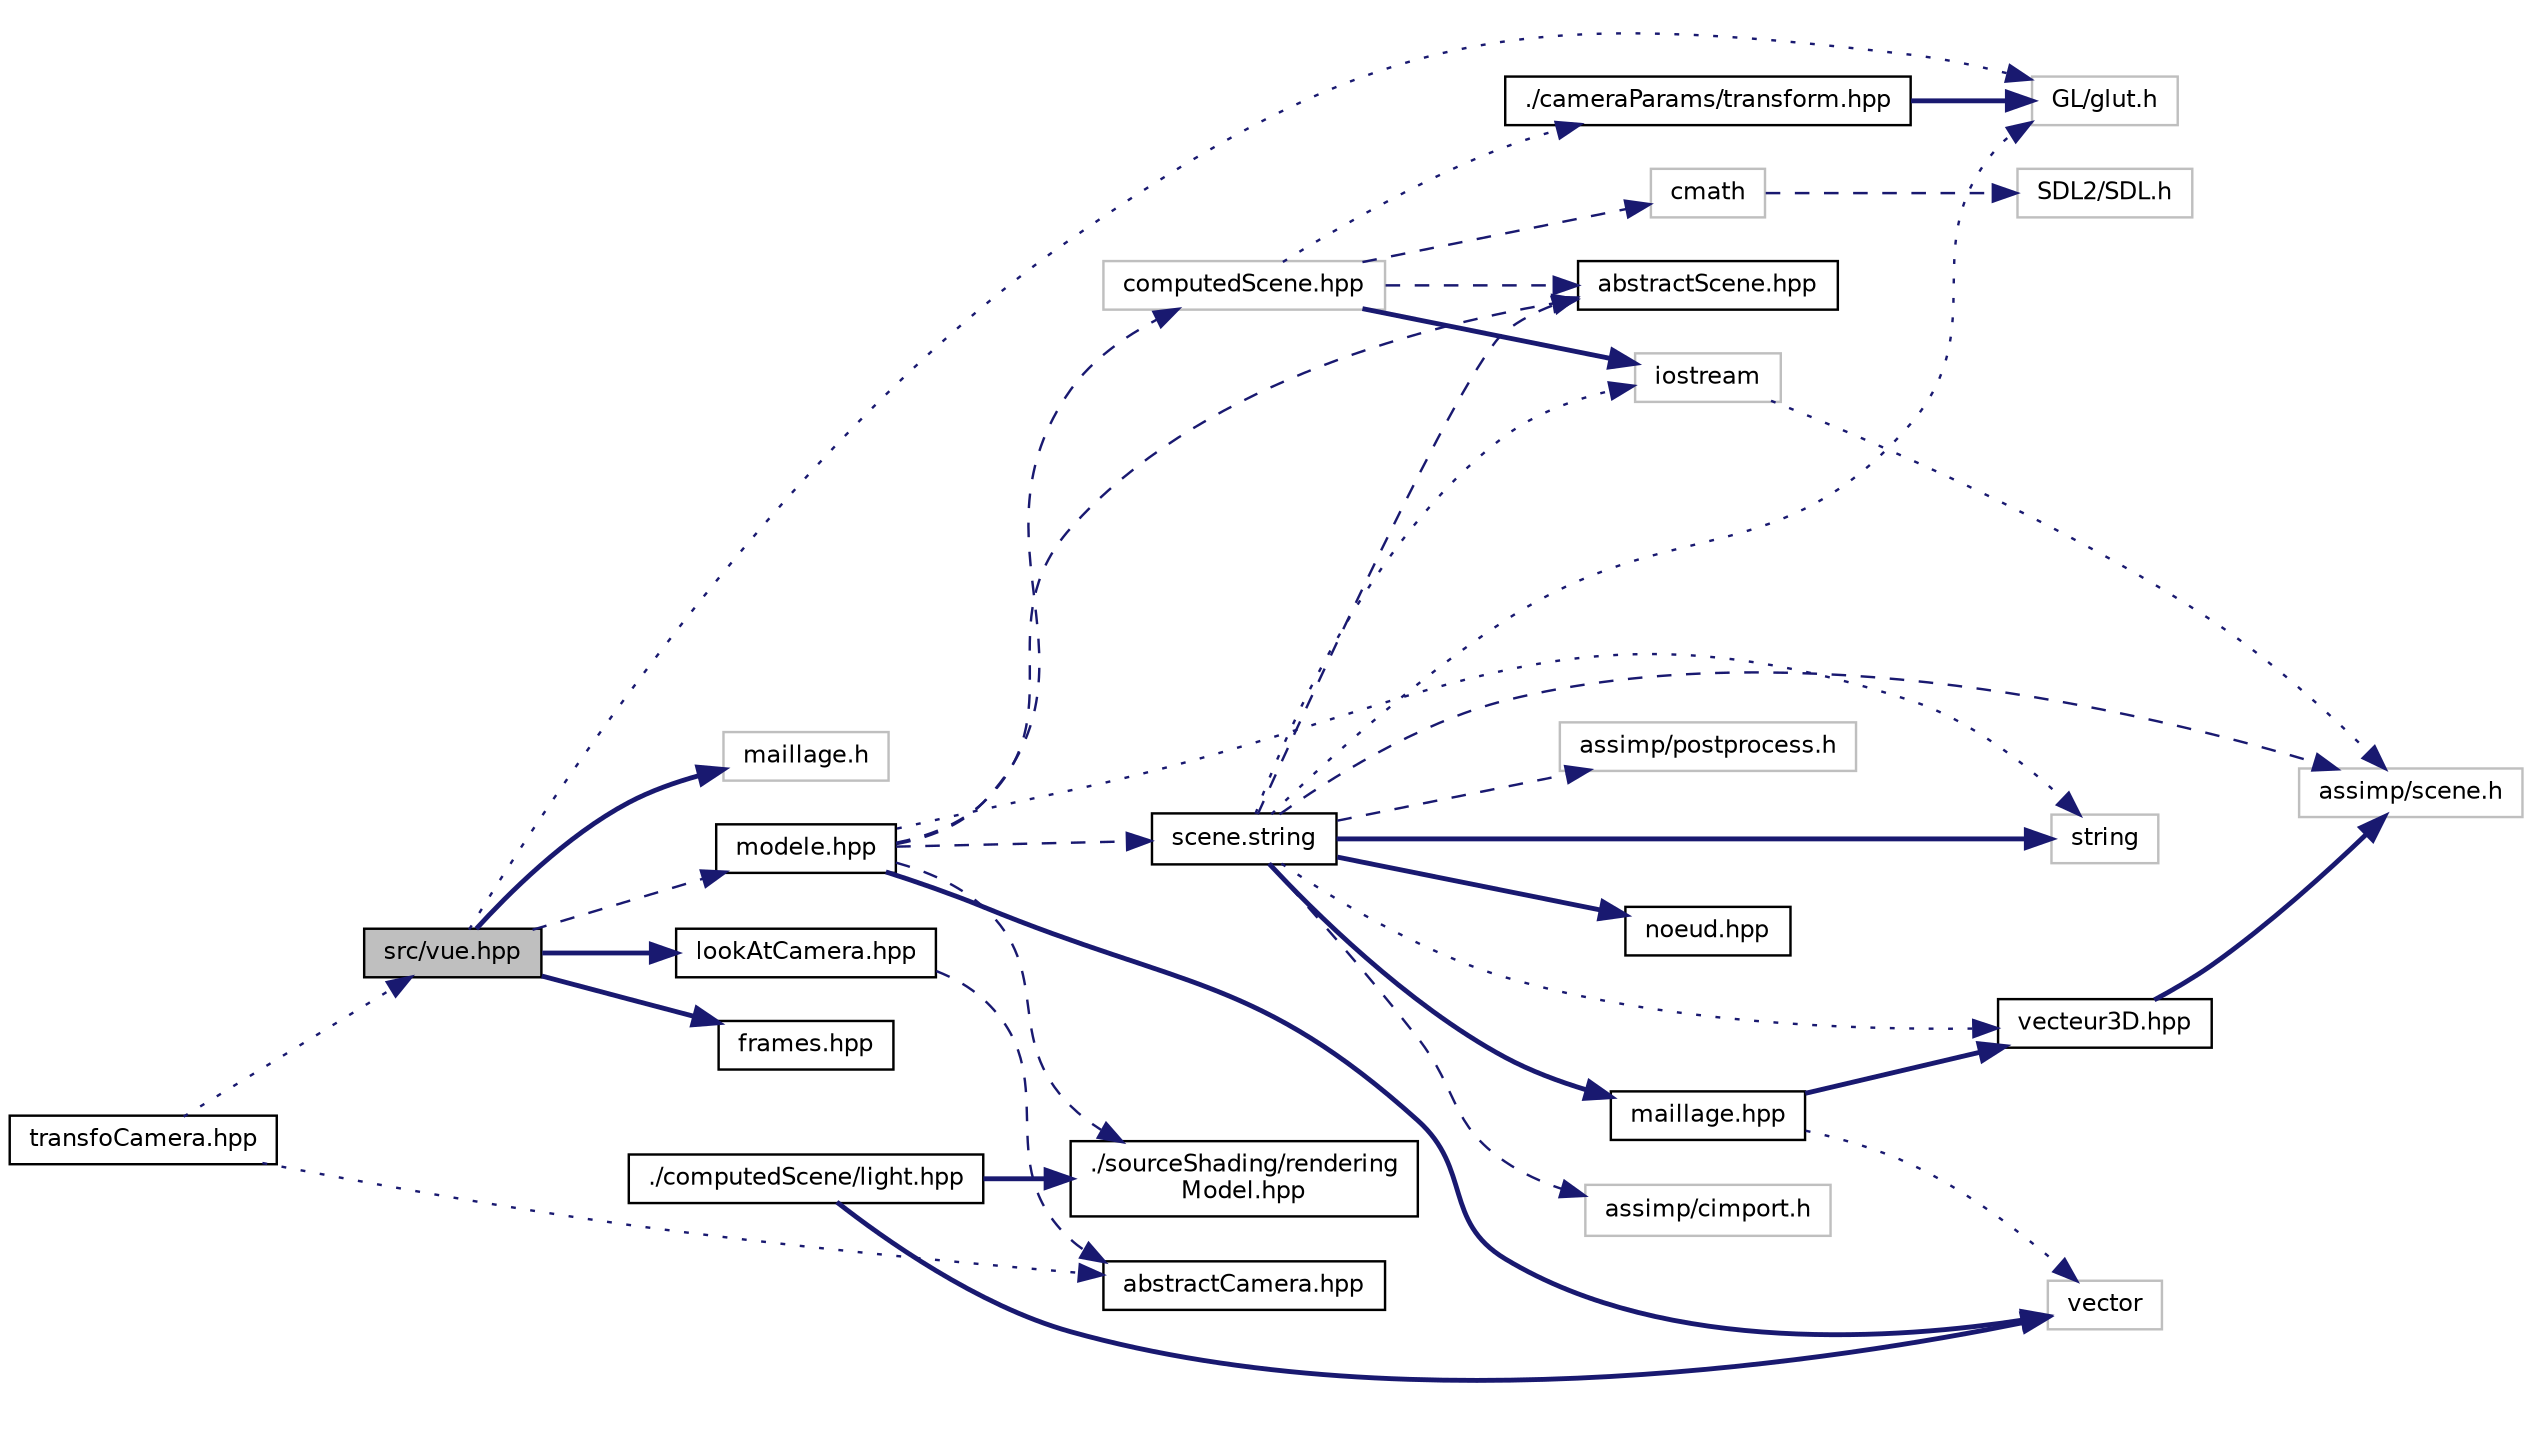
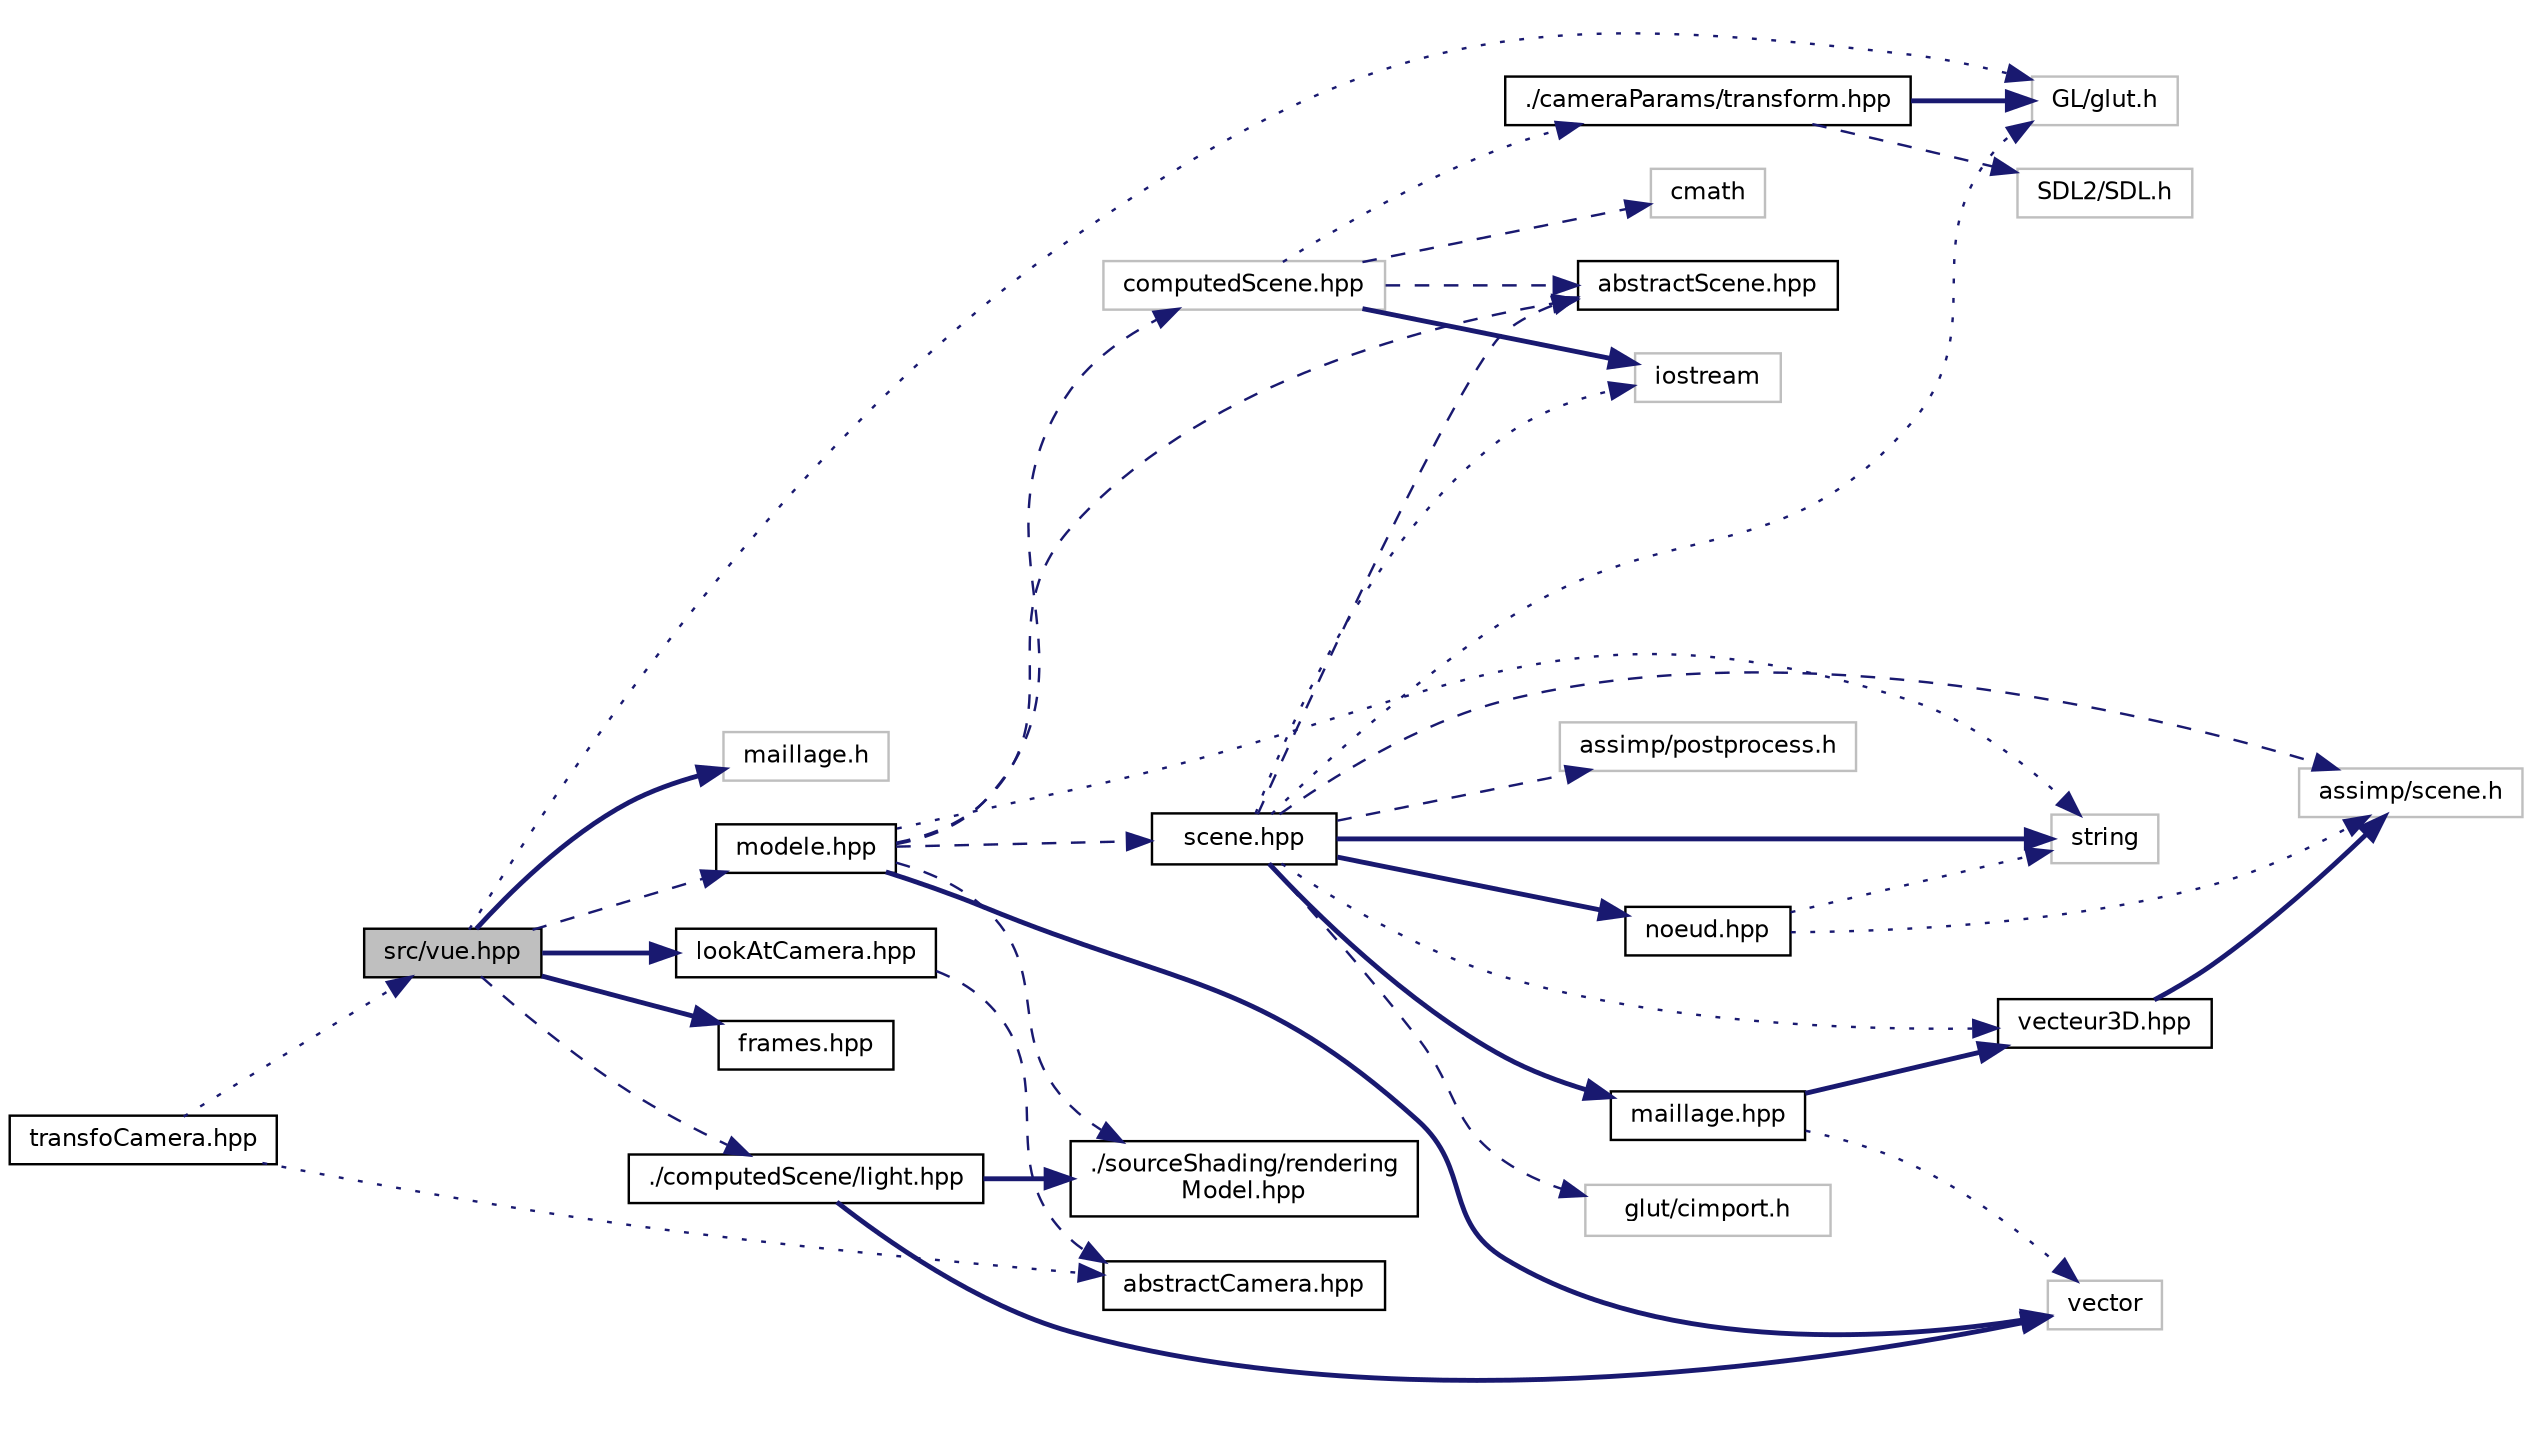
edge "cmath" -> "SDL2/SDL.h": now "./cameraParams/transform.hpp" -> "SDL2/SDL.h"
edge "iostream" -> "assimp/scene.h": now "noeud.hpp" -> "assimp/scene.h"
node "scene.string": label "scene.string" -> "scene.hpp"
edge "noeud.hpp" -> "string": added
edge "src/vue.hpp" -> "./computedScene/light.hpp": added
node "assimp/cimport.h": label "assimp/cimport.h" -> "glut/cimport.h"
